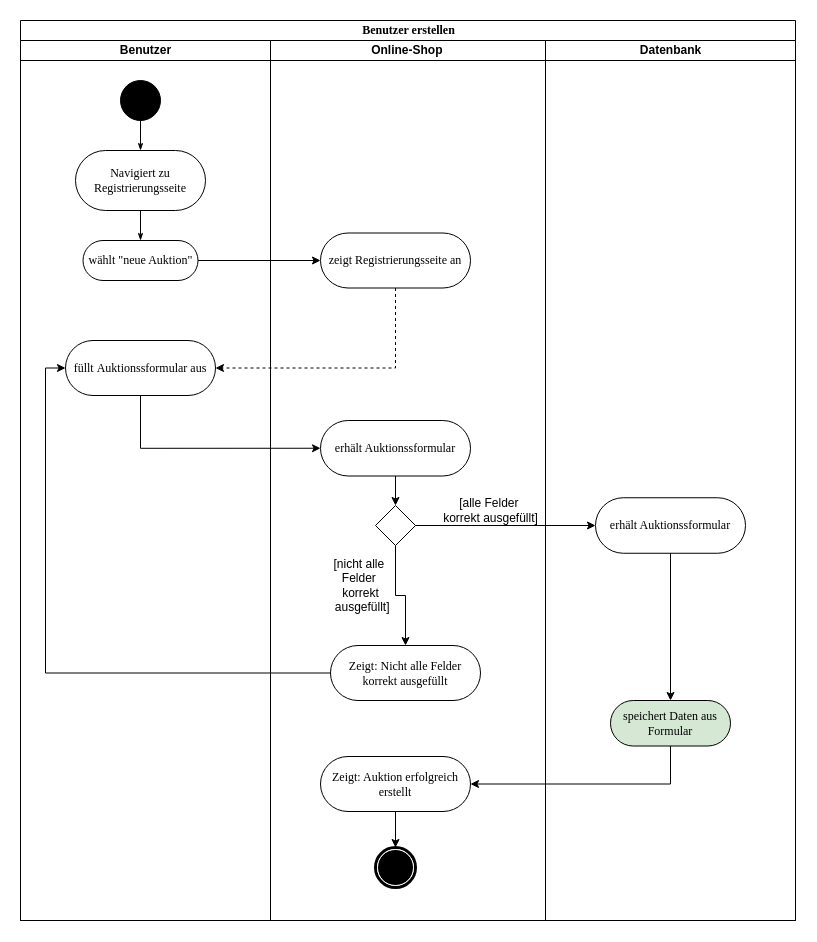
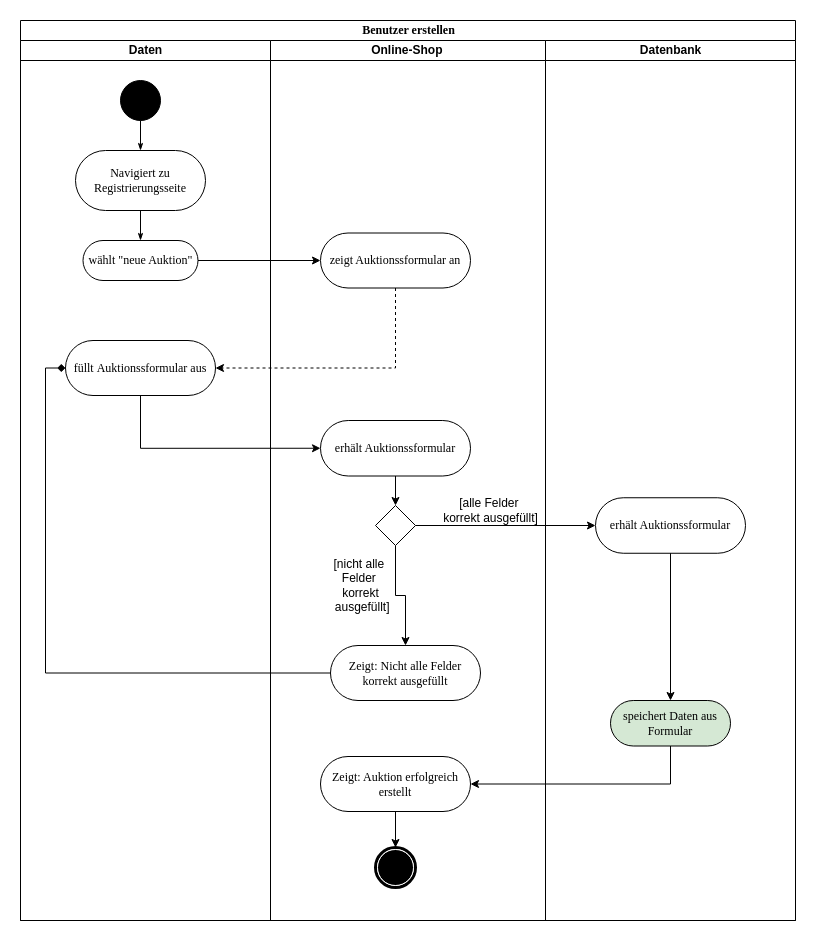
node "Benutzer": label "Benutzer" -> "Daten"
node "zeigt Registrierungsseite an": label "zeigt Registrierungsseite an" -> "zeigt Auktionssformular an"
edge "Zeigt: Nicht alle Felder korrekt ausgefüllt" -> "füllt Auktionssformular aus": arrowhead classic -> diamond
